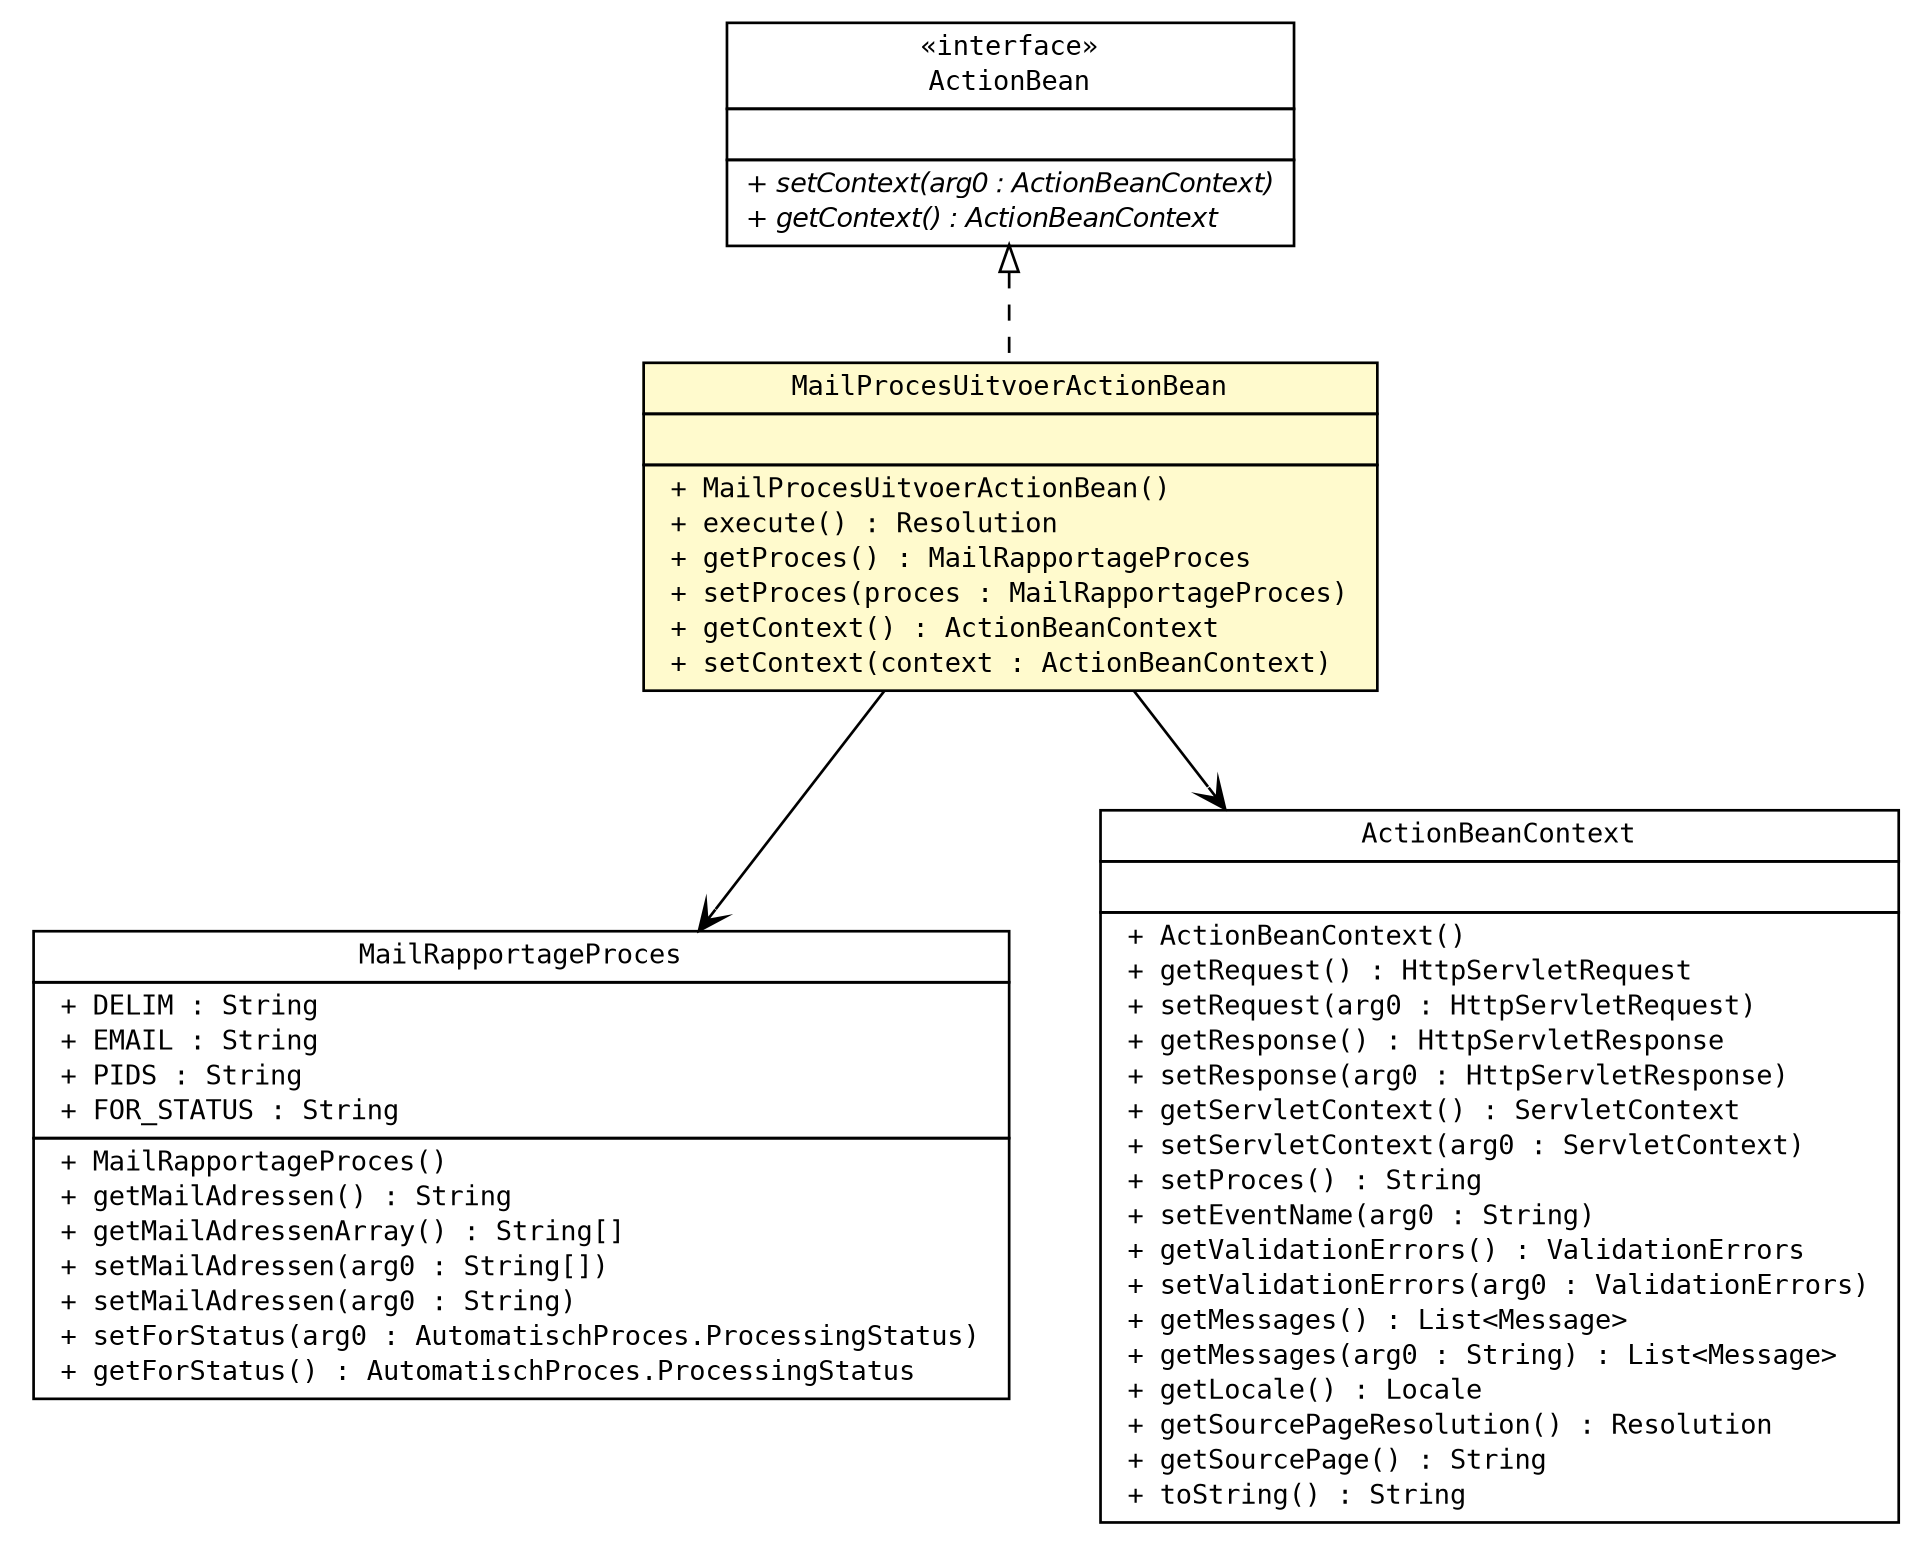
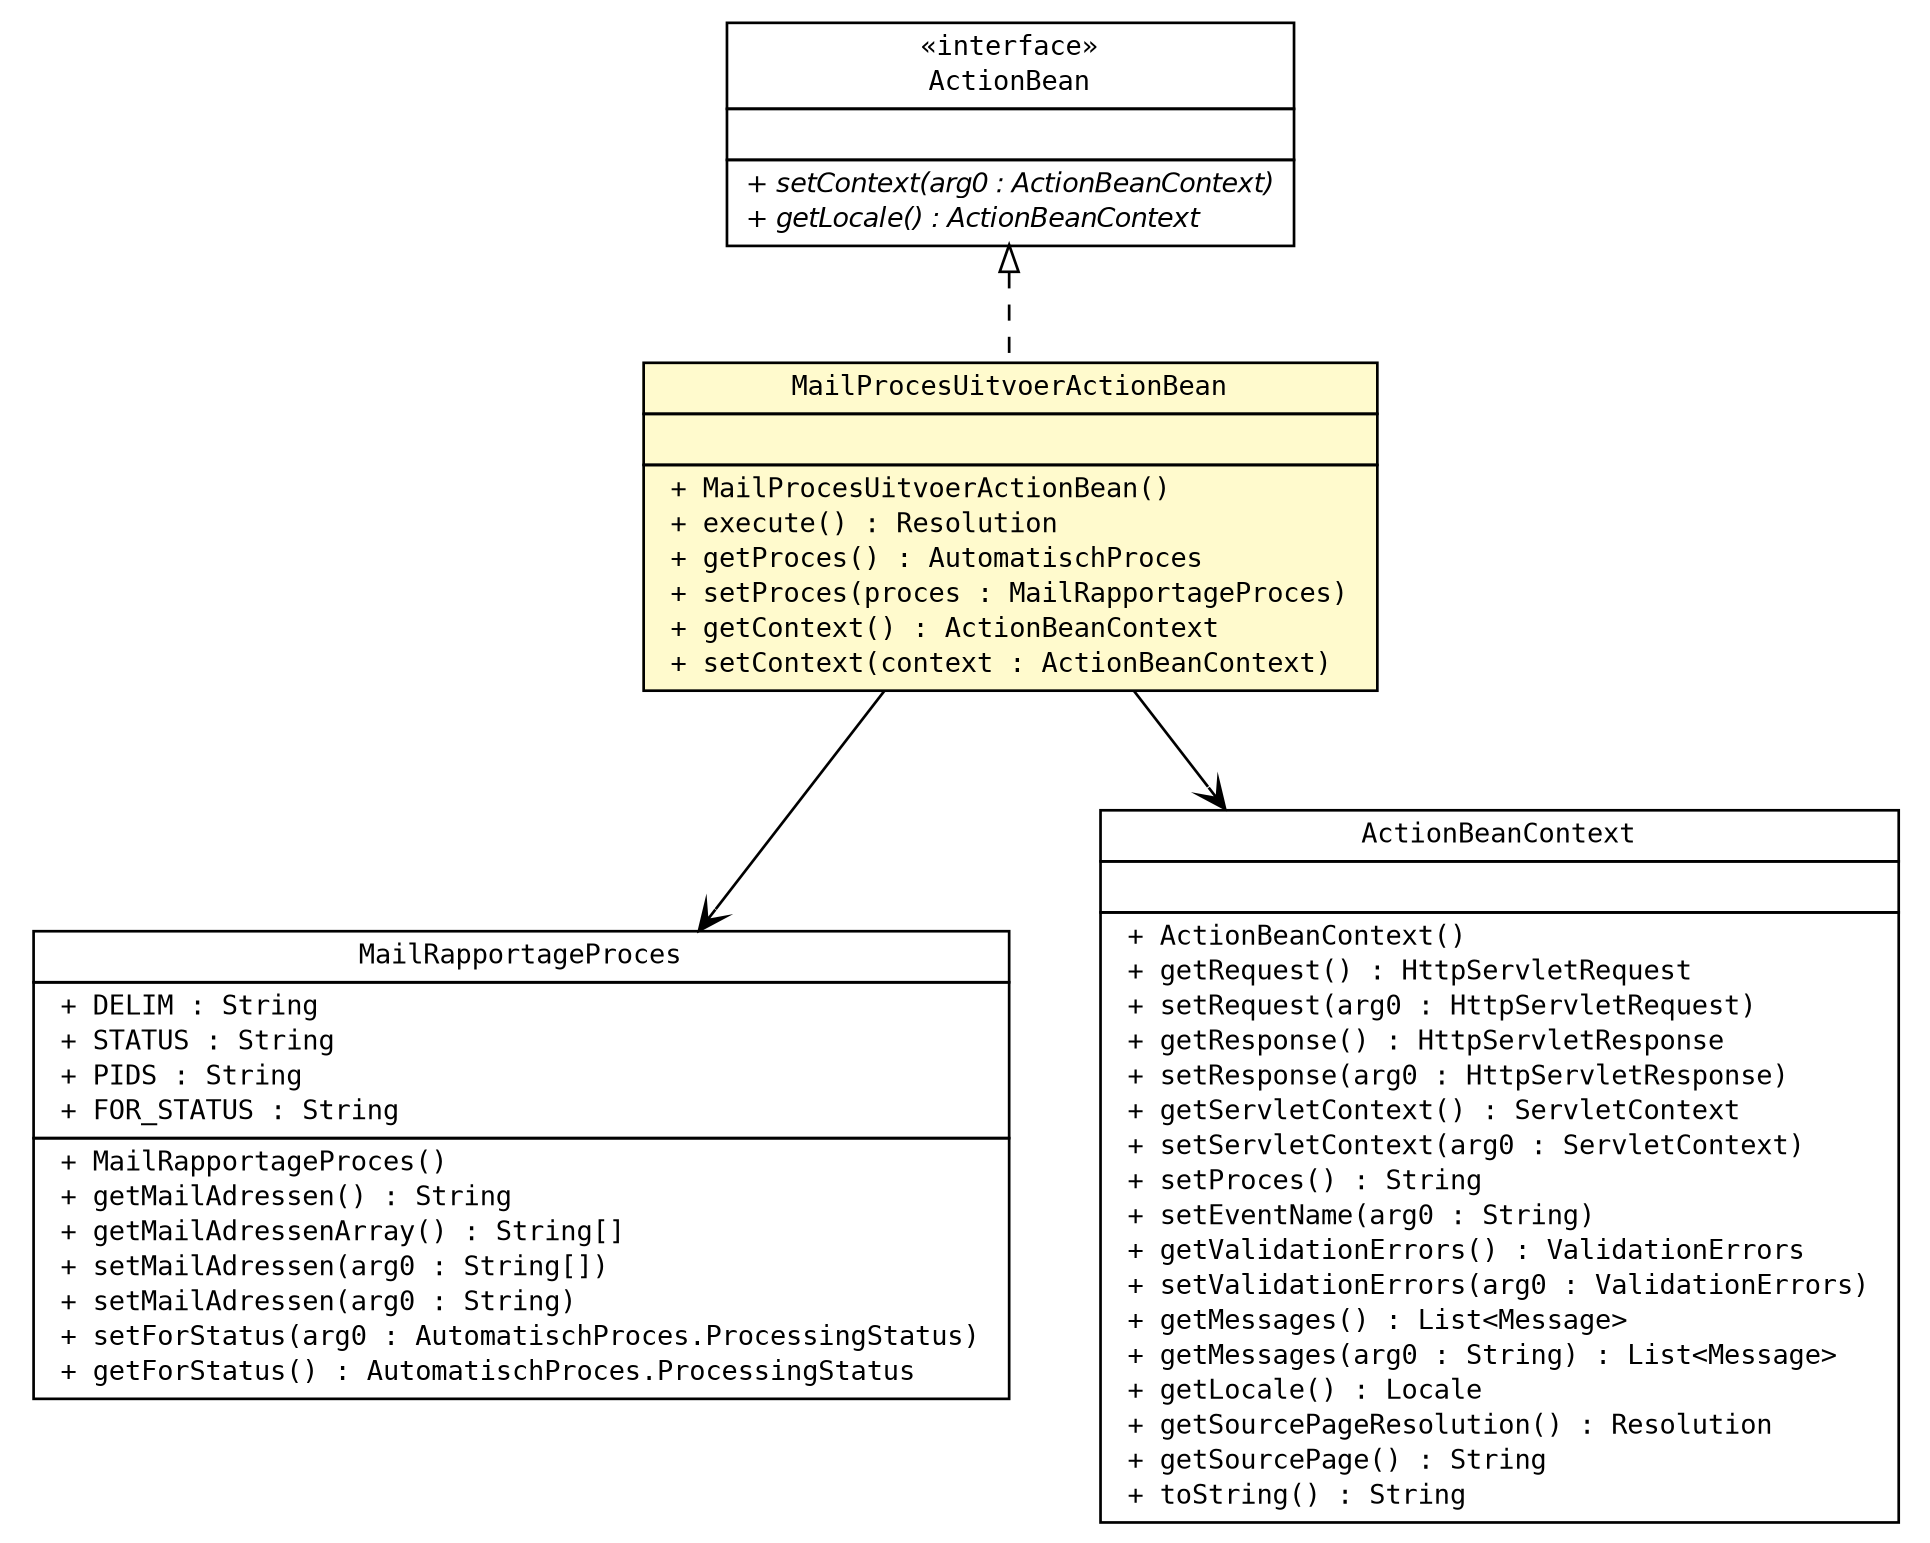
node "ActionBean": text "+ getContext() : ActionBeanContext" -> "+ getLocale() : ActionBeanContext"
node "MailProcesUitvoerActionBean": text "+ getProces() : MailRapportageProces" -> "+ getProces() : AutomatischProces"
node "MailRapportageProces": text "+ EMAIL : String" -> "+ STATUS : String"
